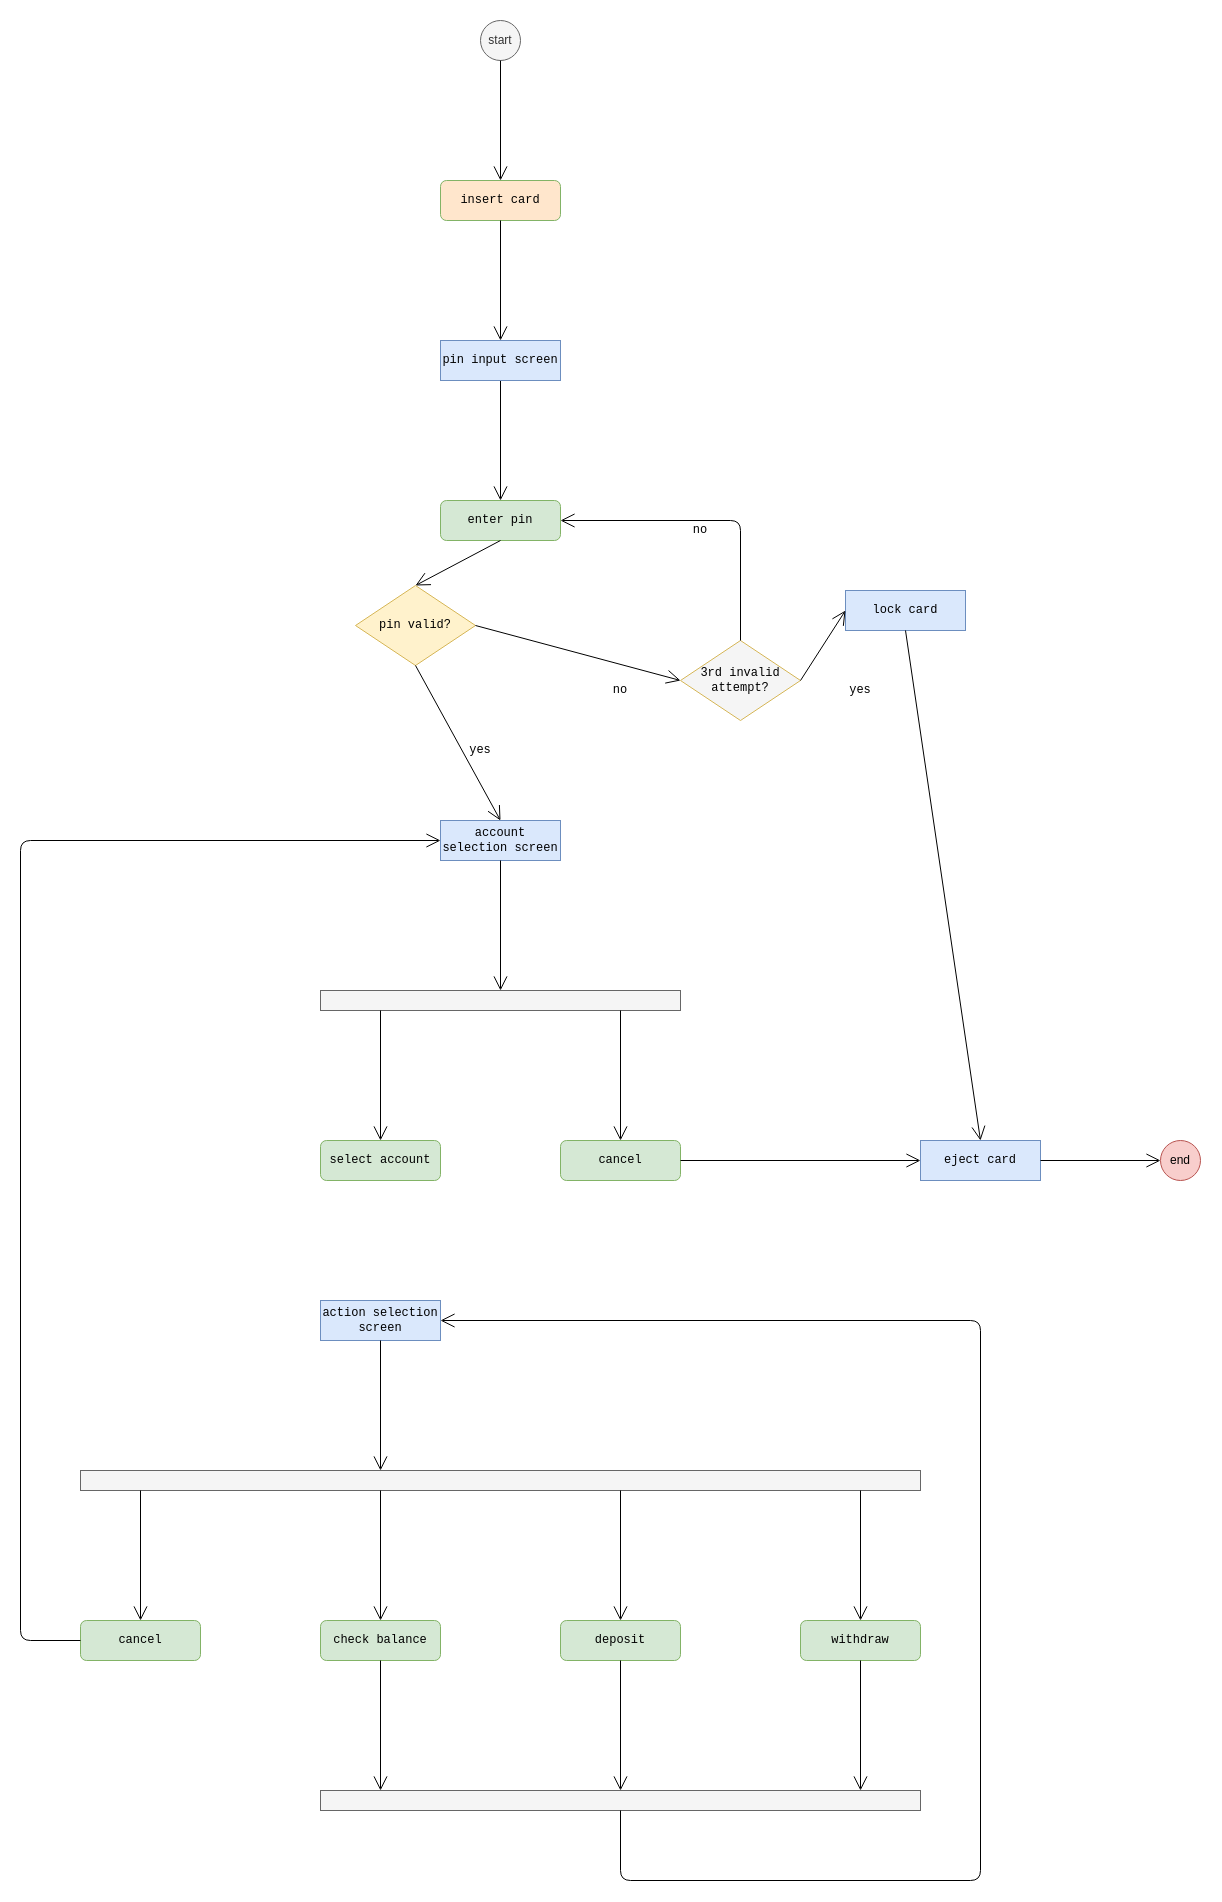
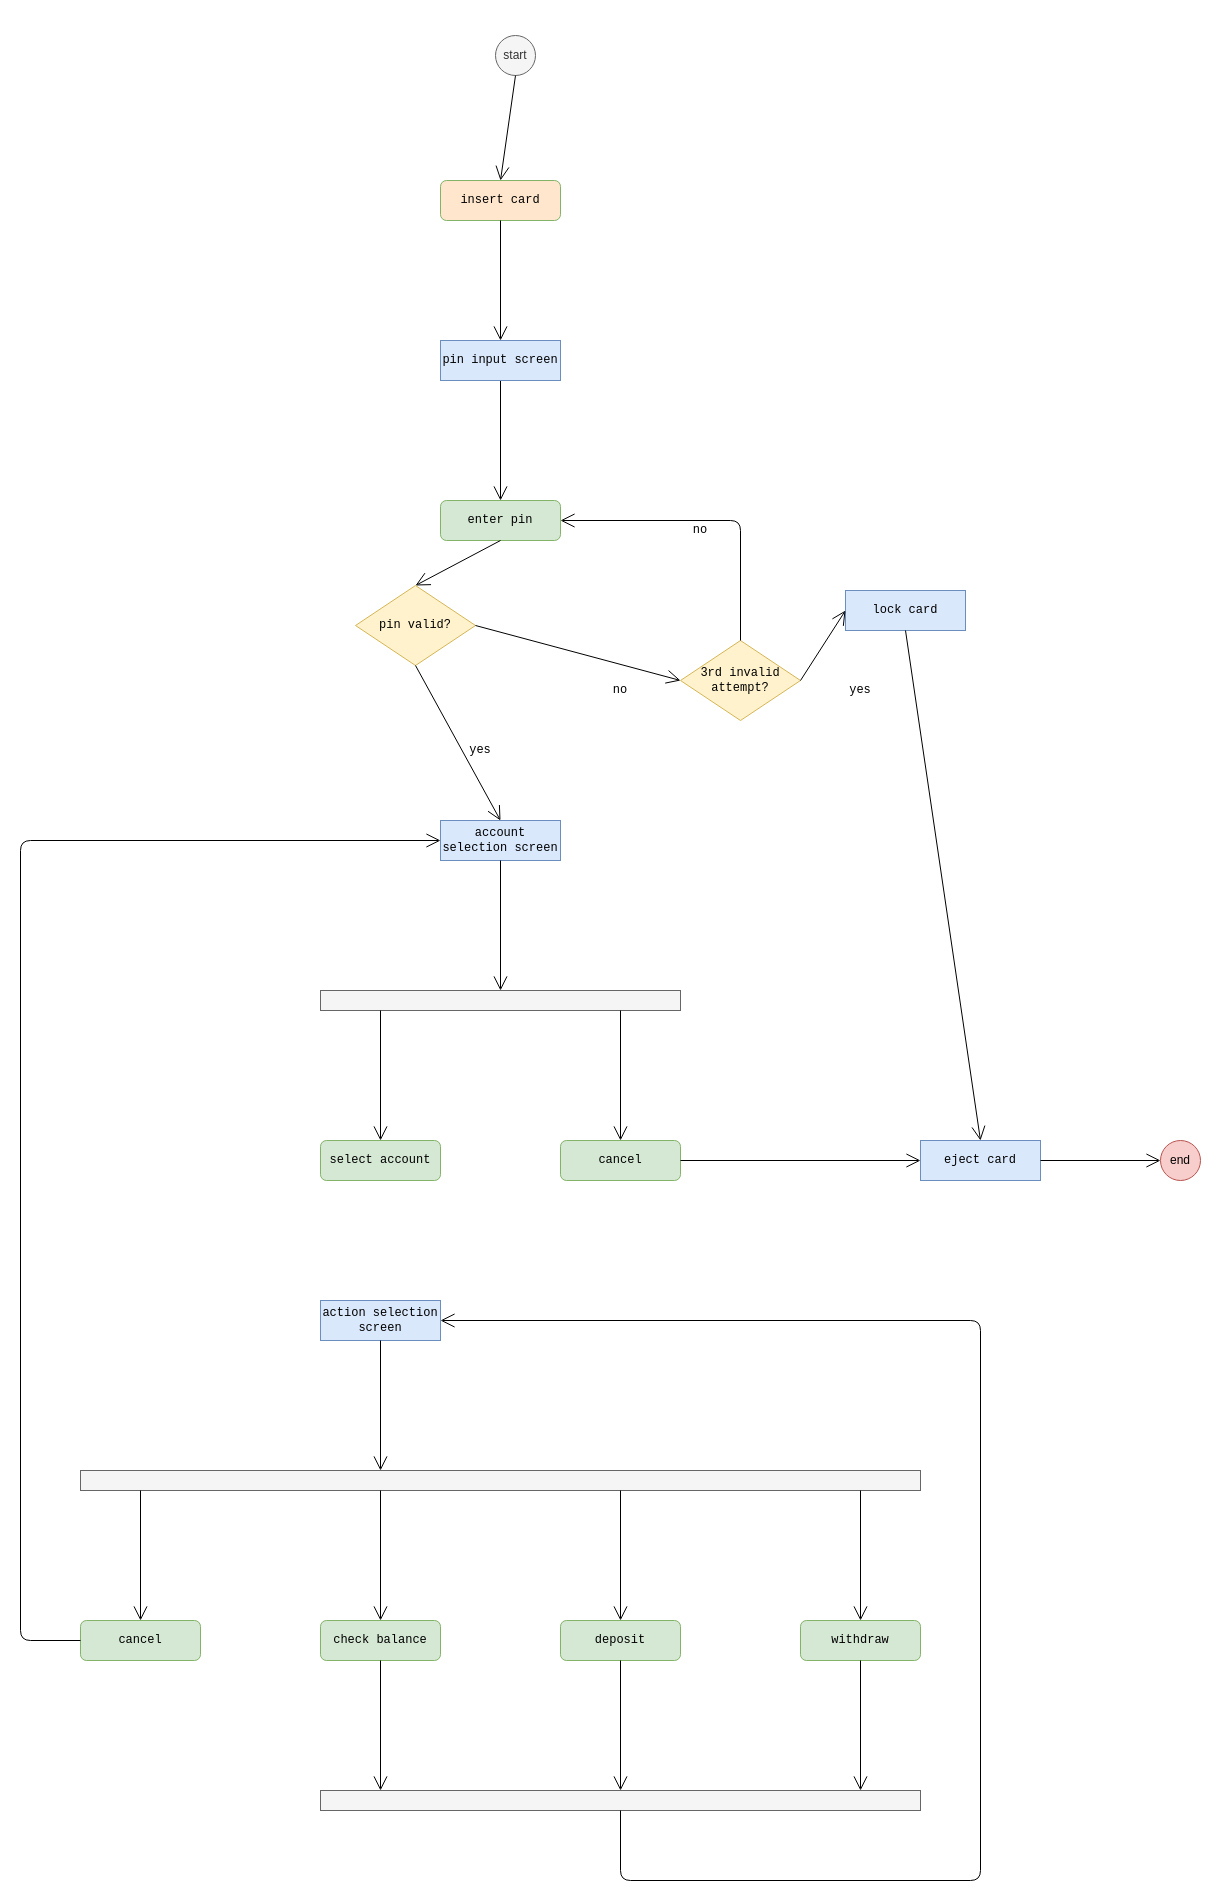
node "start": moved (501, 41) -> (516, 56)
node "3rd invalid attempt?": fillcolor #f5f5f5 -> #fff2cc
